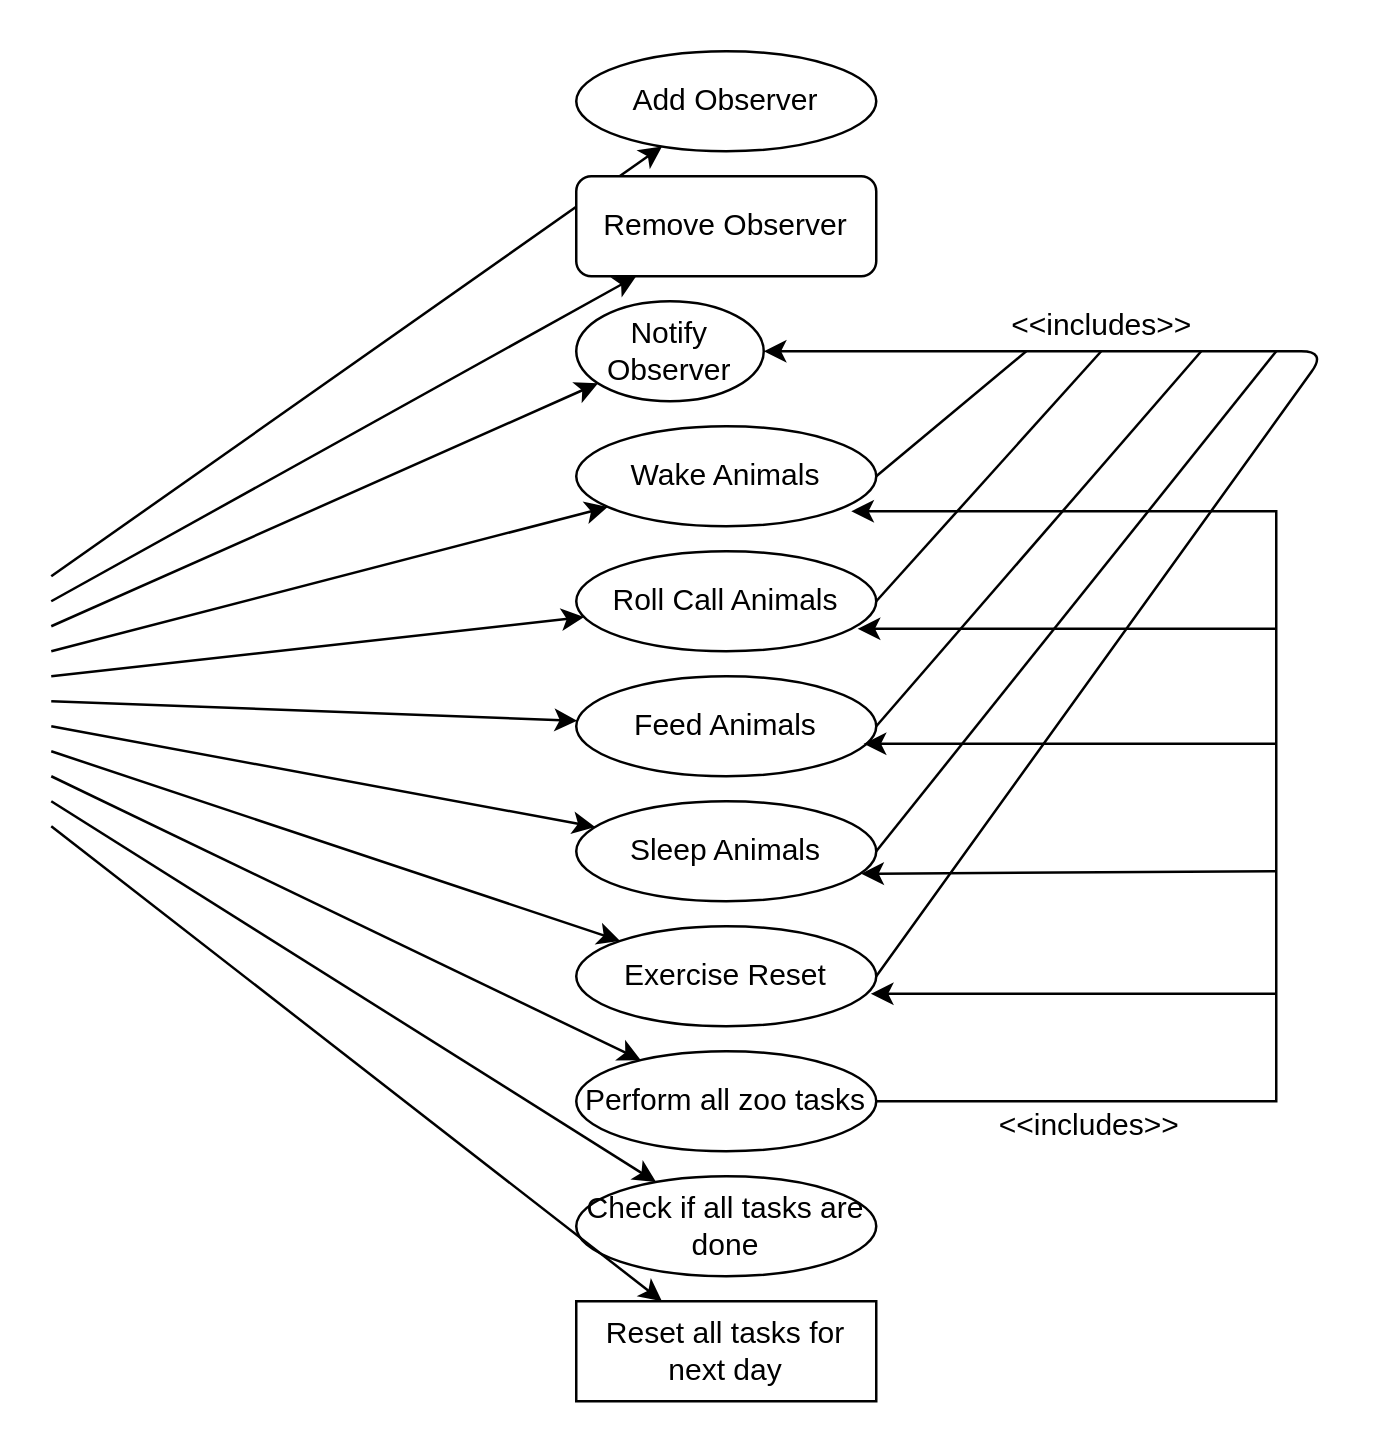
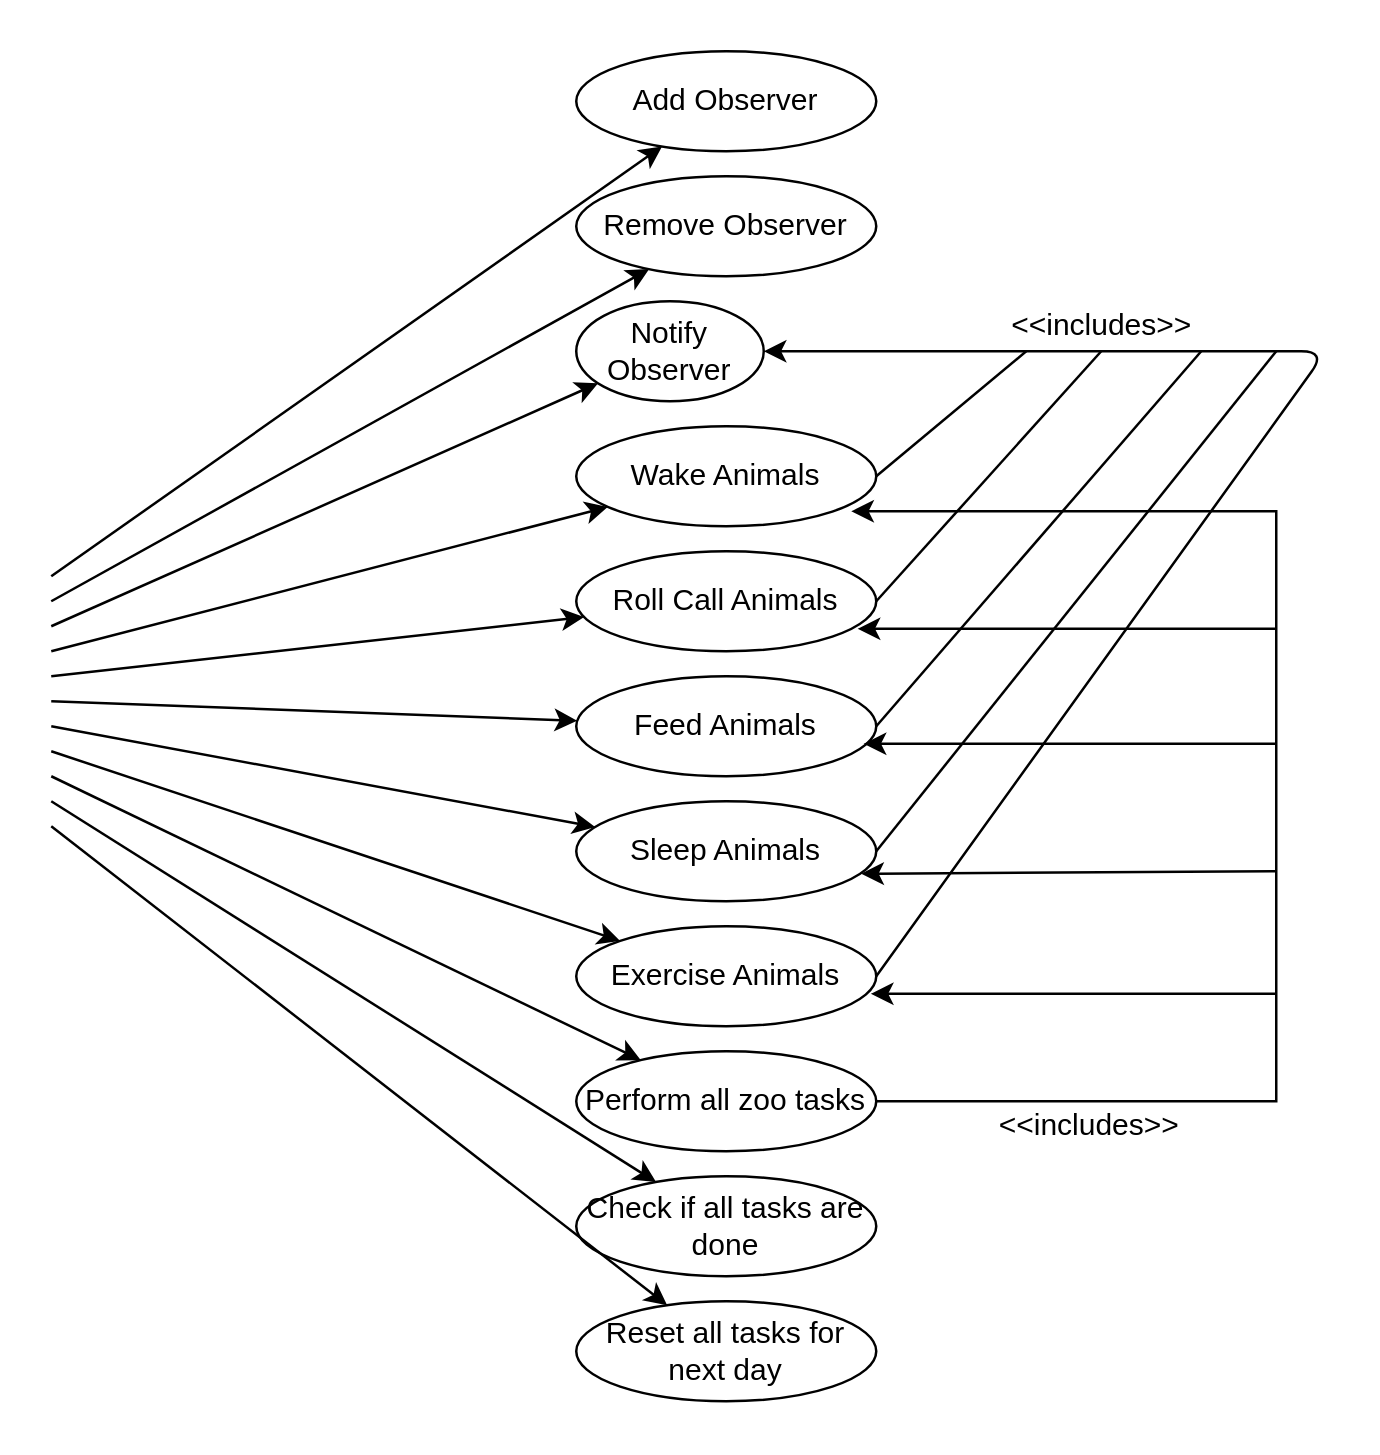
node "Remove Observer": shape rounded rectangle -> ellipse
node "Exercise Reset": label "Exercise Reset" -> "Exercise Animals"
node "Reset all tasks for next day": shape rectangle -> ellipse
